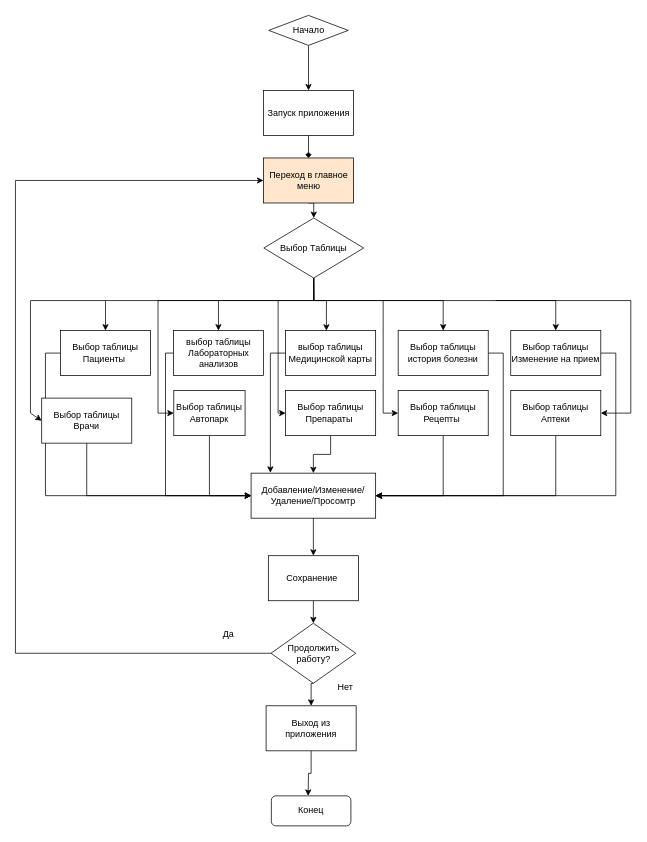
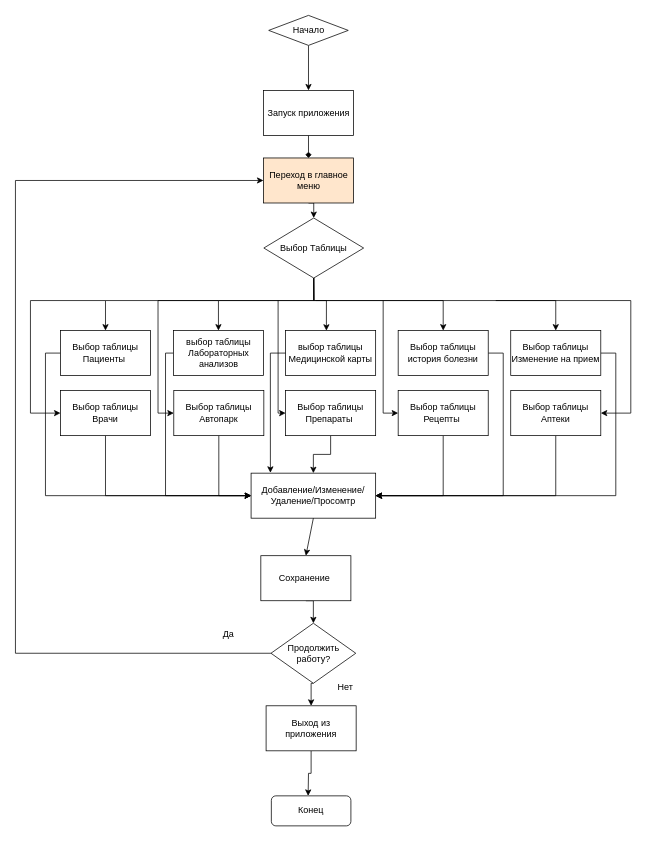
node "Выбор таблицы Автопарк": size 71x45 -> 90x45
node "Выбор таблицы Врачи": moved (87, 420) -> (105, 413)
node "Сохранение": moved (313, 578) -> (306, 578)
